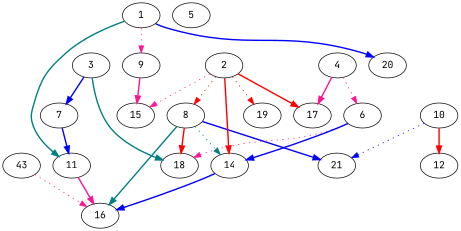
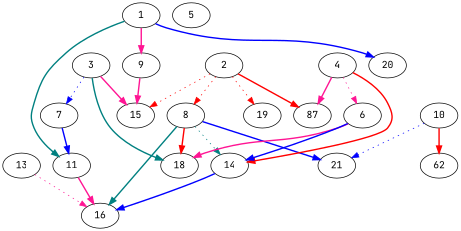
edge "1" -> "9": style dotted -> bold
edge "3" -> "7": style bold -> dotted
edge "3" -> "15": added
edge "2" -> "15": color deeppink -> red
edge "2" -> "14": now "4" -> "14"
node "17": label "17" -> "87"
edge "6" -> "18": style dotted -> bold
node "43": label "43" -> "13"
node "12": label "12" -> "62"
